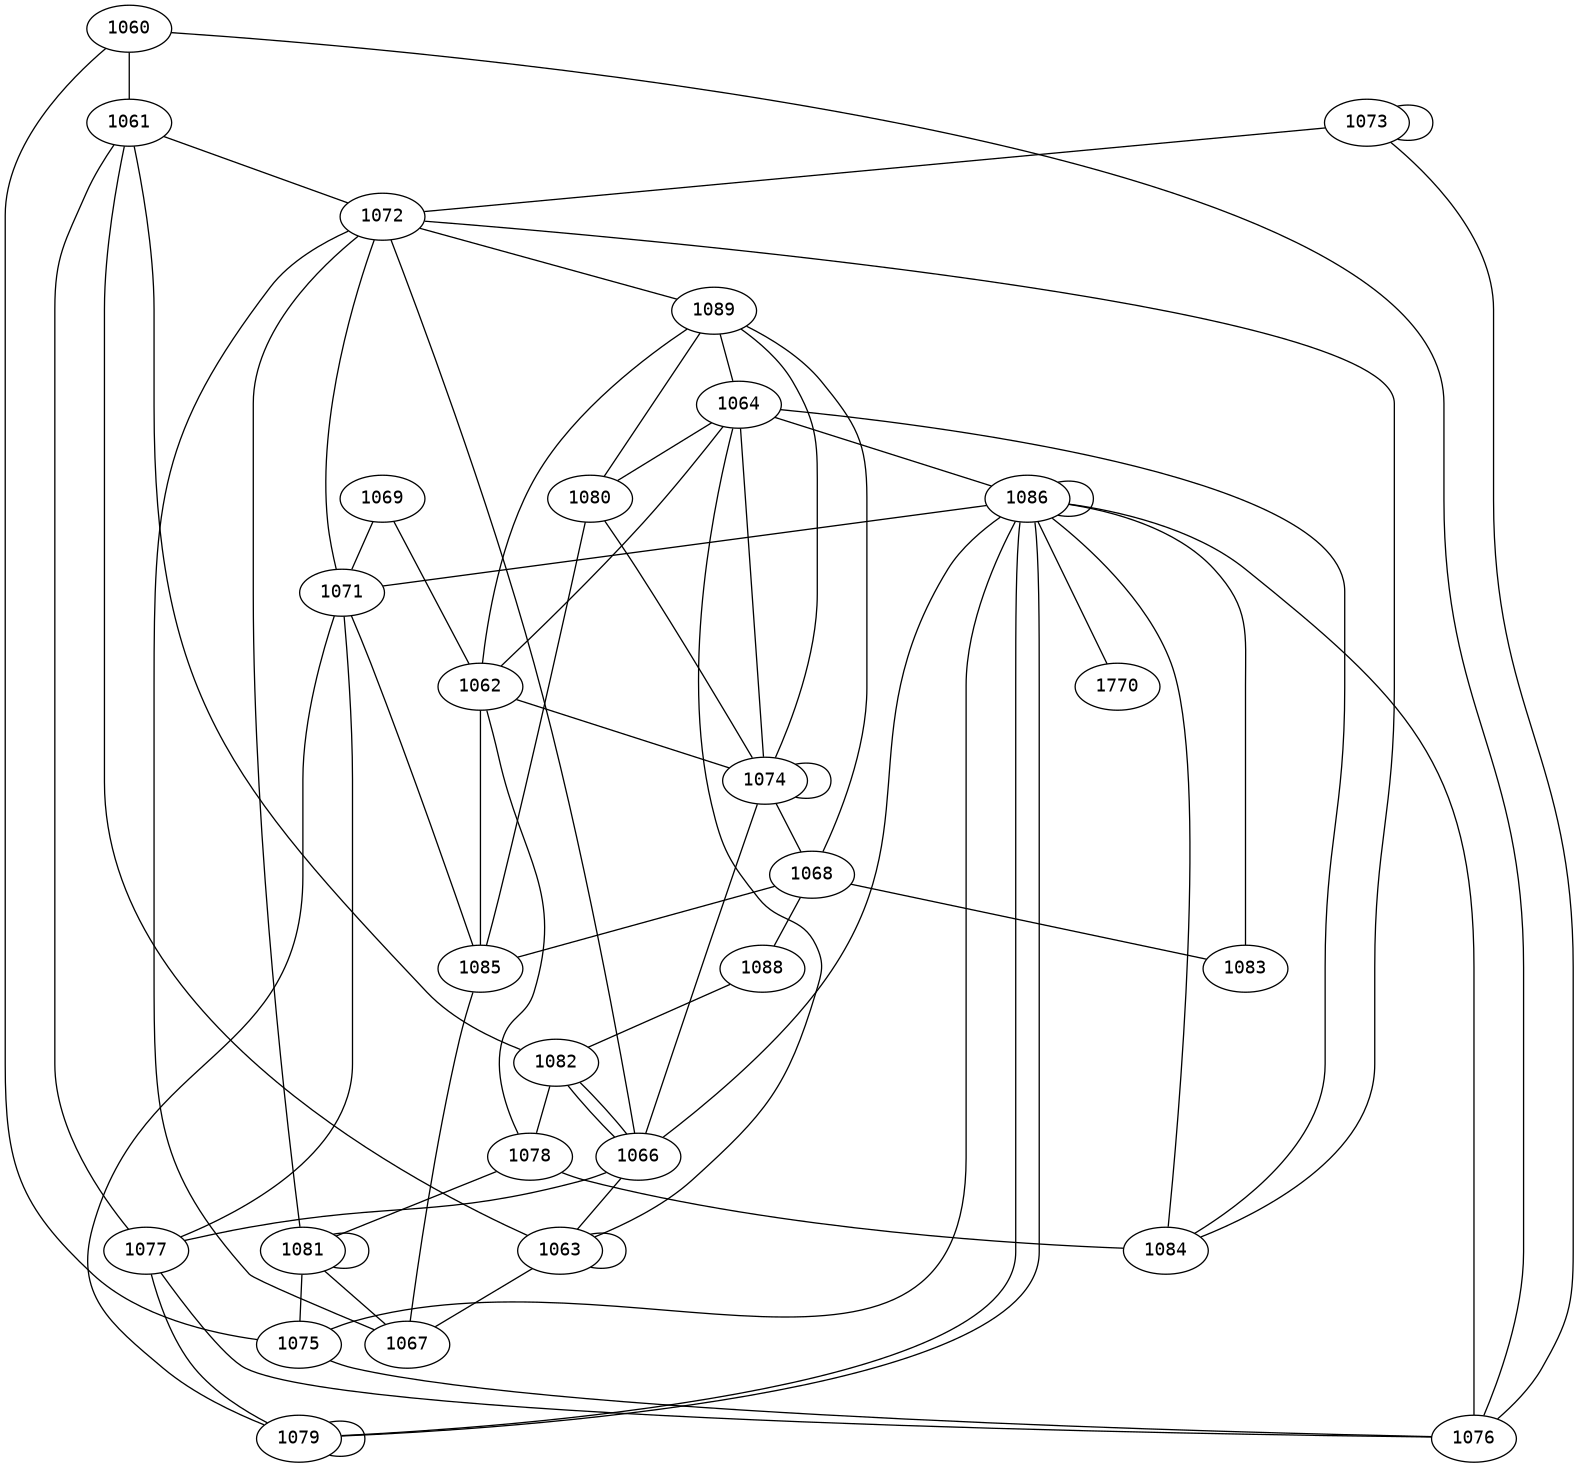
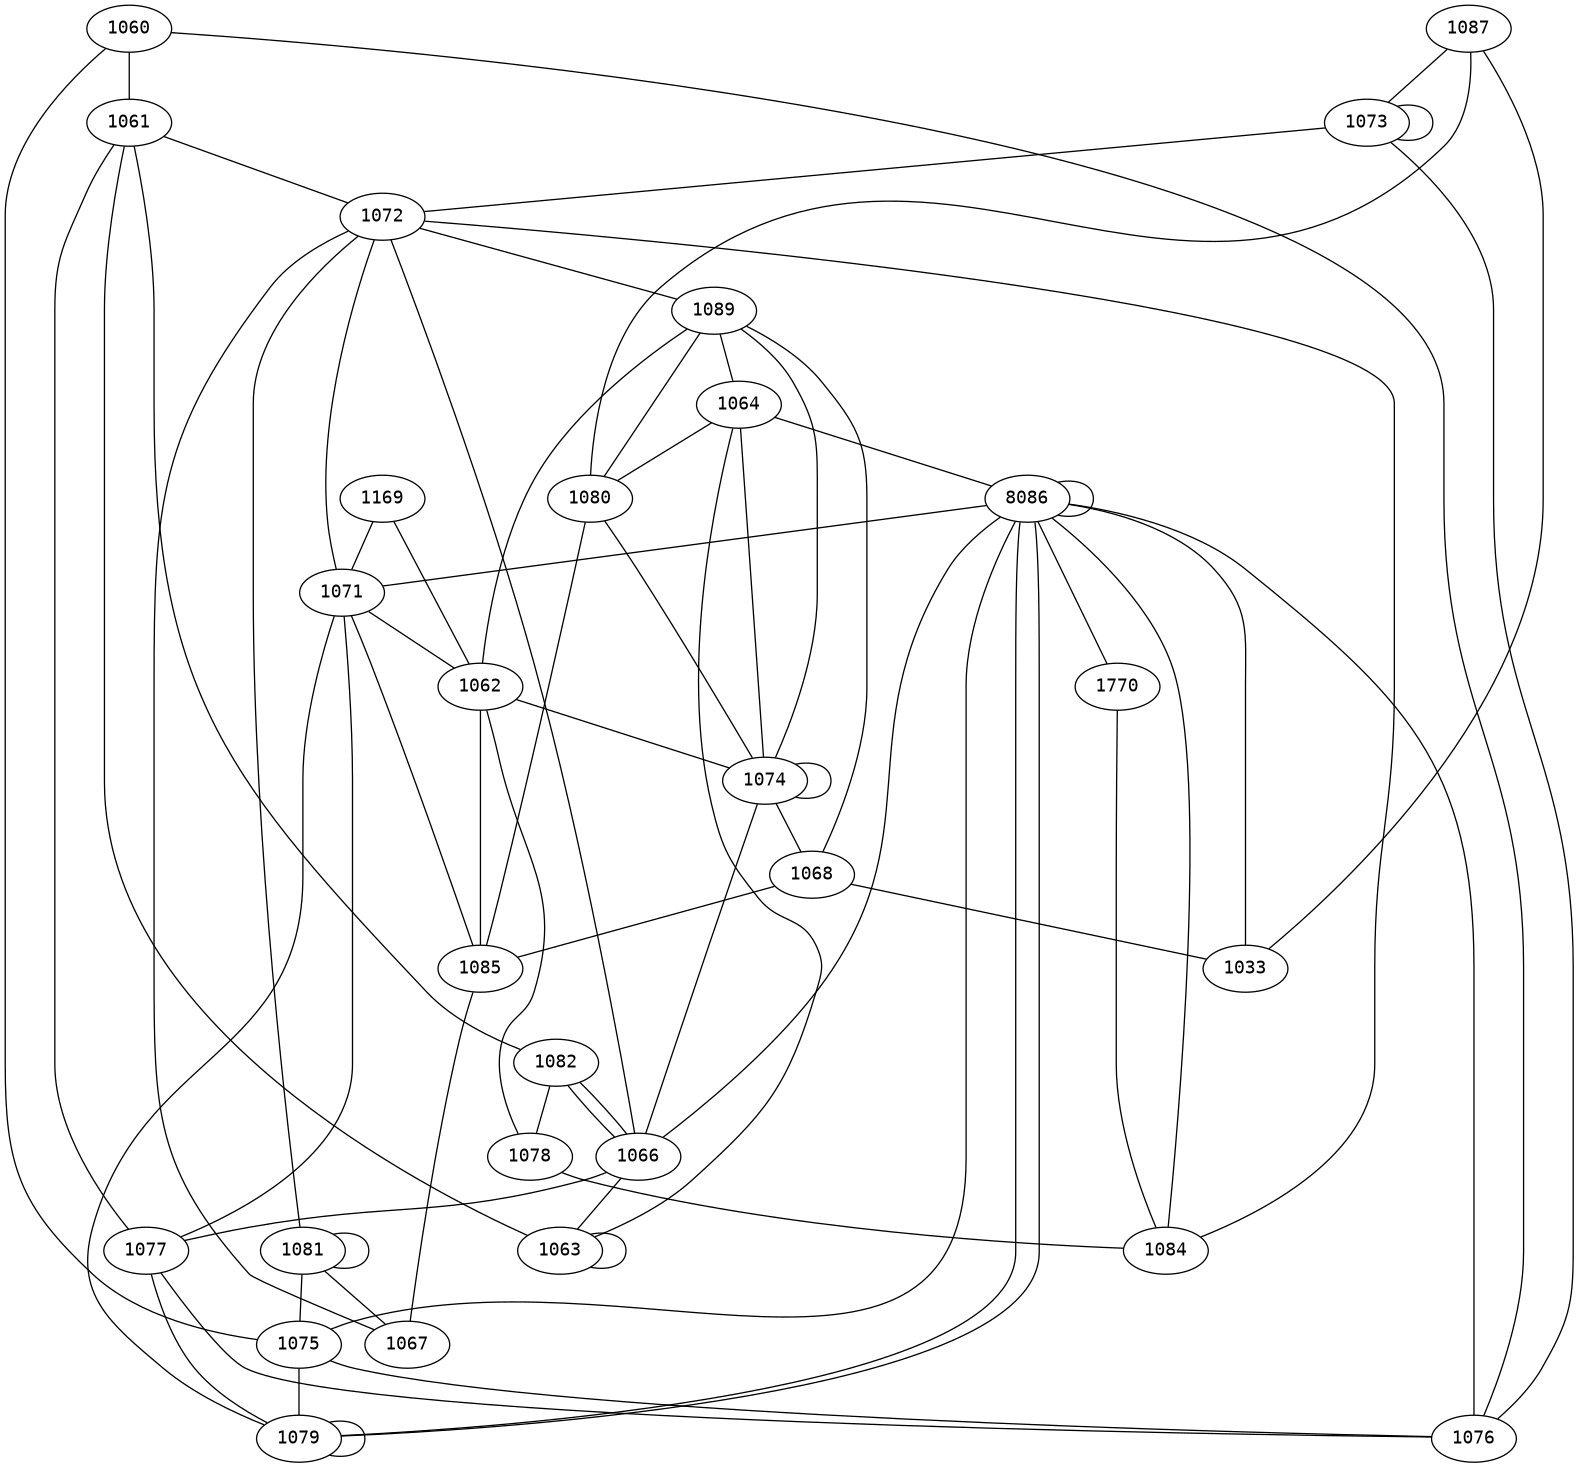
node "1087": added
node "1069": label "1069" -> "1169"
node "1086": label "1086" -> "8086"
edge "1064" -- "1062": now "1071" -- "1062"
edge "1064" -- "1084": now "1770" -- "1084"
node "1088": removed
node "1083": label "1083" -> "1033"
edge "1078" -- "1081": removed
edge "1063" -- "1067": removed
edge "1075" -- "1079": added
